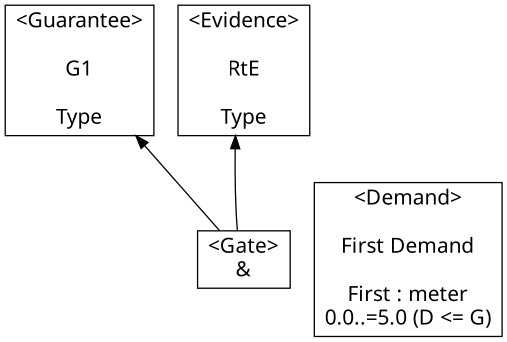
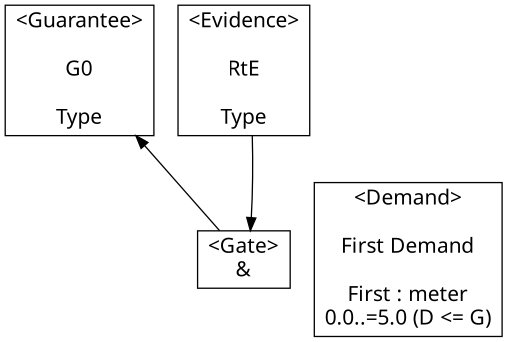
node "<Guarantee> G1 Type": label "<Guarantee> G1 Type" -> "<Guarantee> G0 Type"
edge "<Gate> &" -> "<Evidence> RtE Type": reversed
